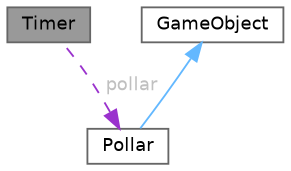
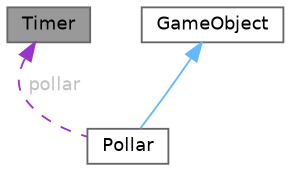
edge "Timer" -> "Pollar": reversed
